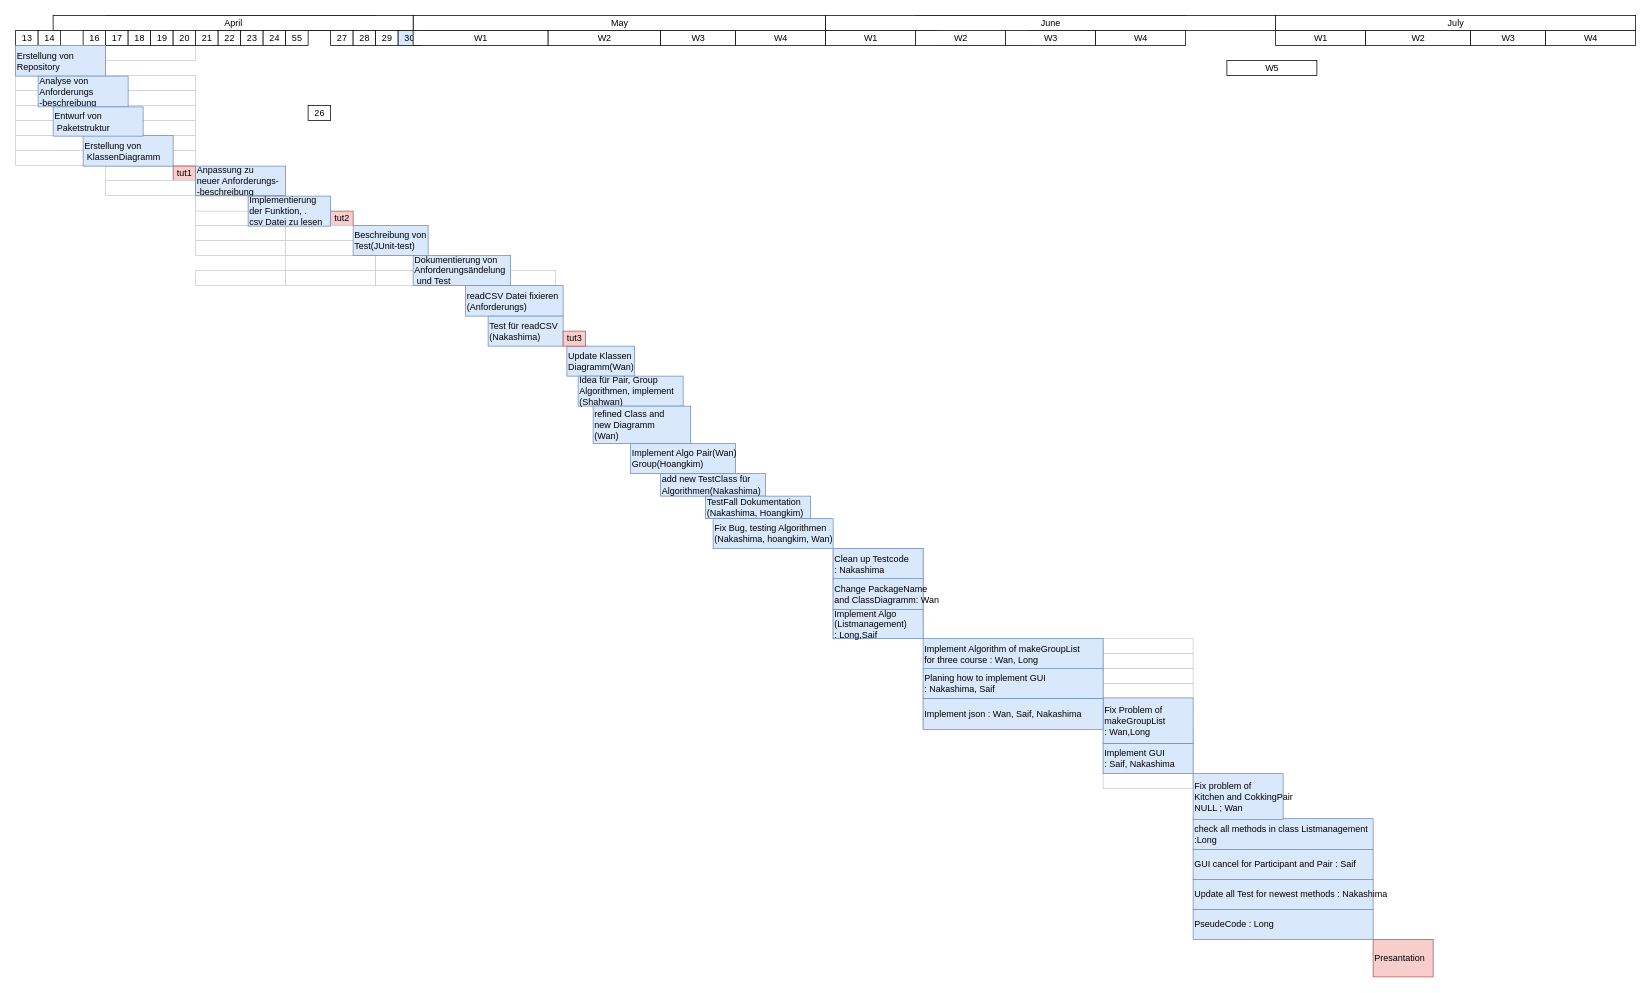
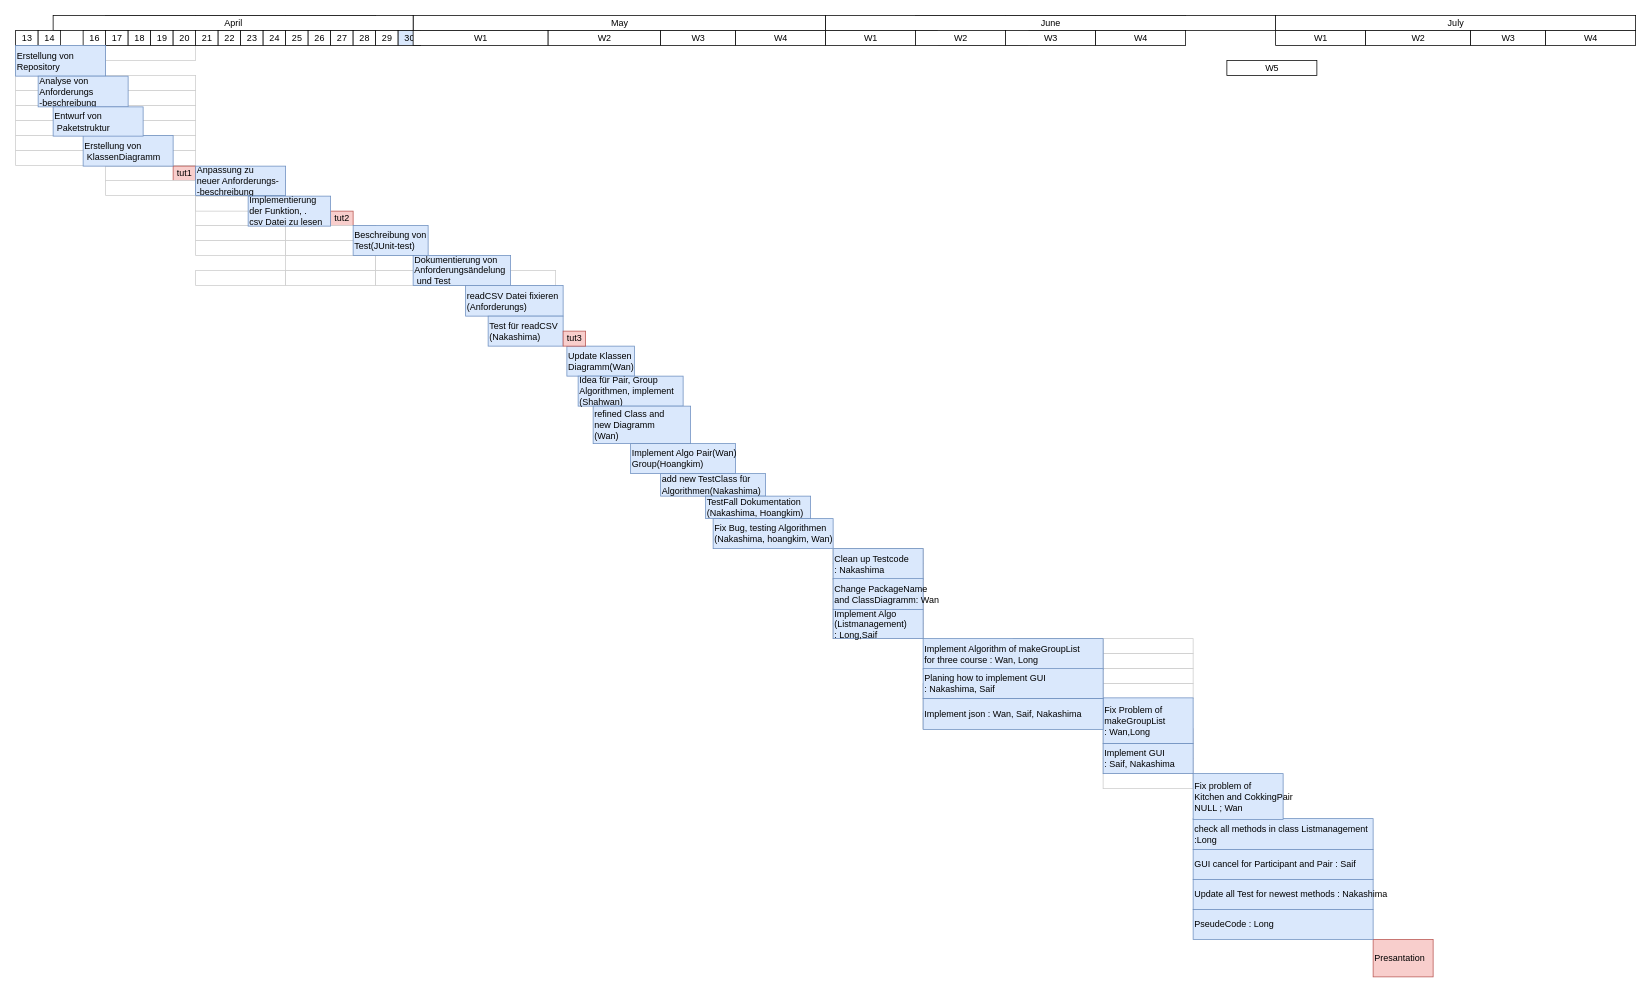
node "55": label "55" -> "25"
node "26": moved (319, 113) -> (319, 38)
